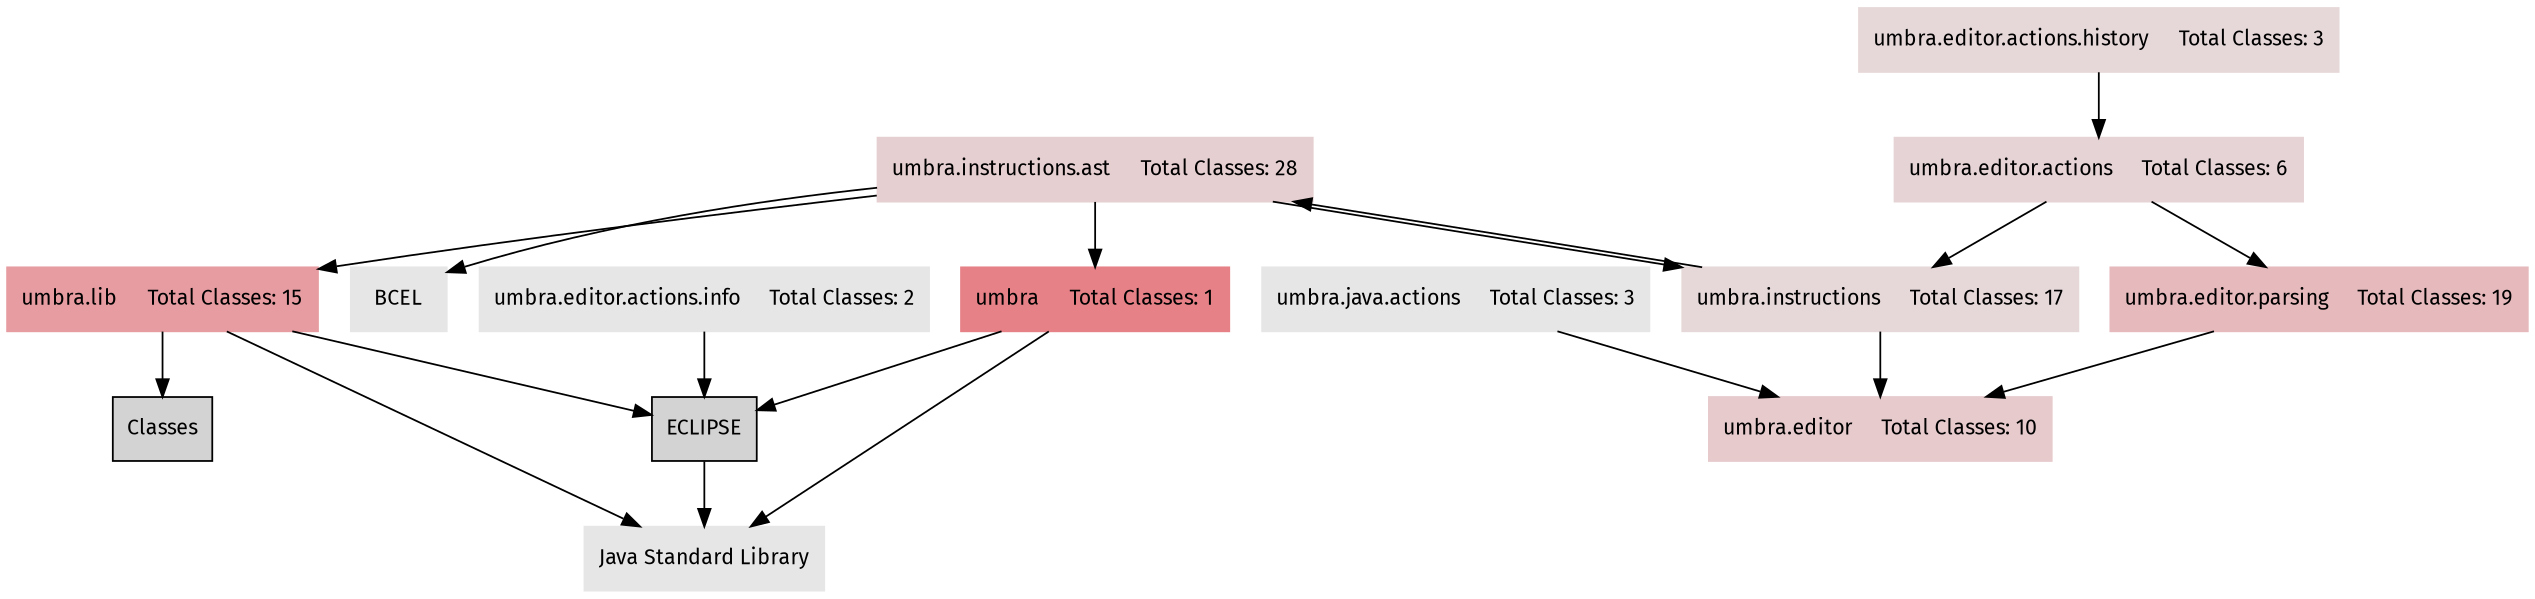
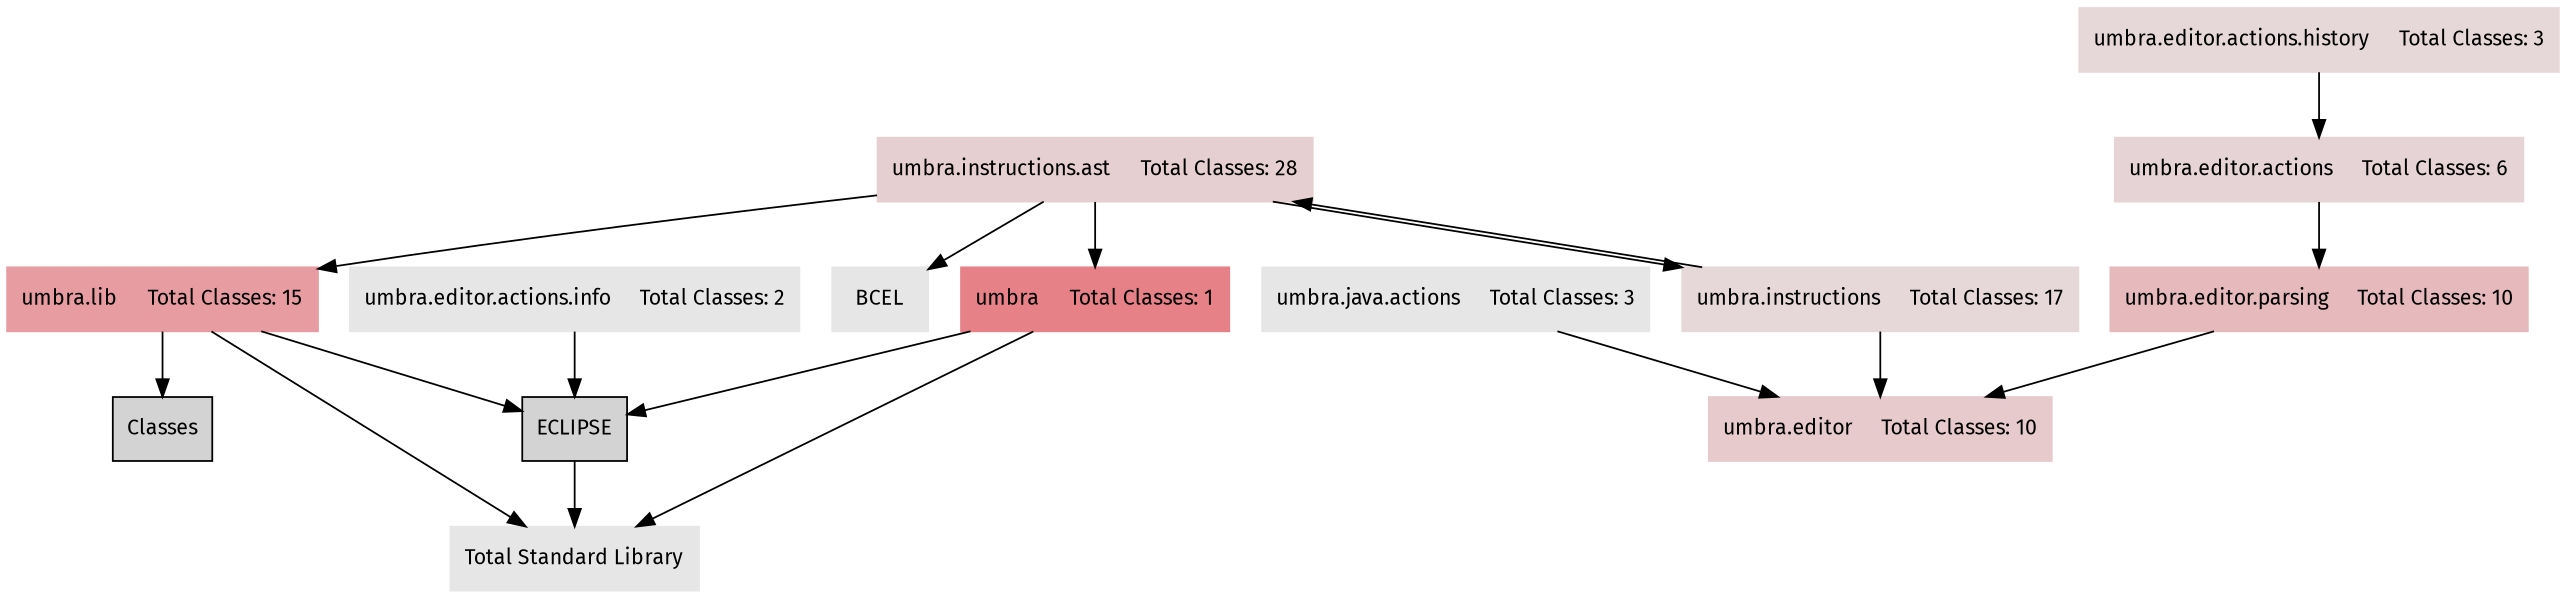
edge "umbra.editor.actions" -> "umbra.instructions": removed
node "umbra.editor.parsing": text "Total Classes: 19" -> "Total Classes: 10"
node "Java Standard Library": label "Java Standard Library" -> "Total Standard Library"
